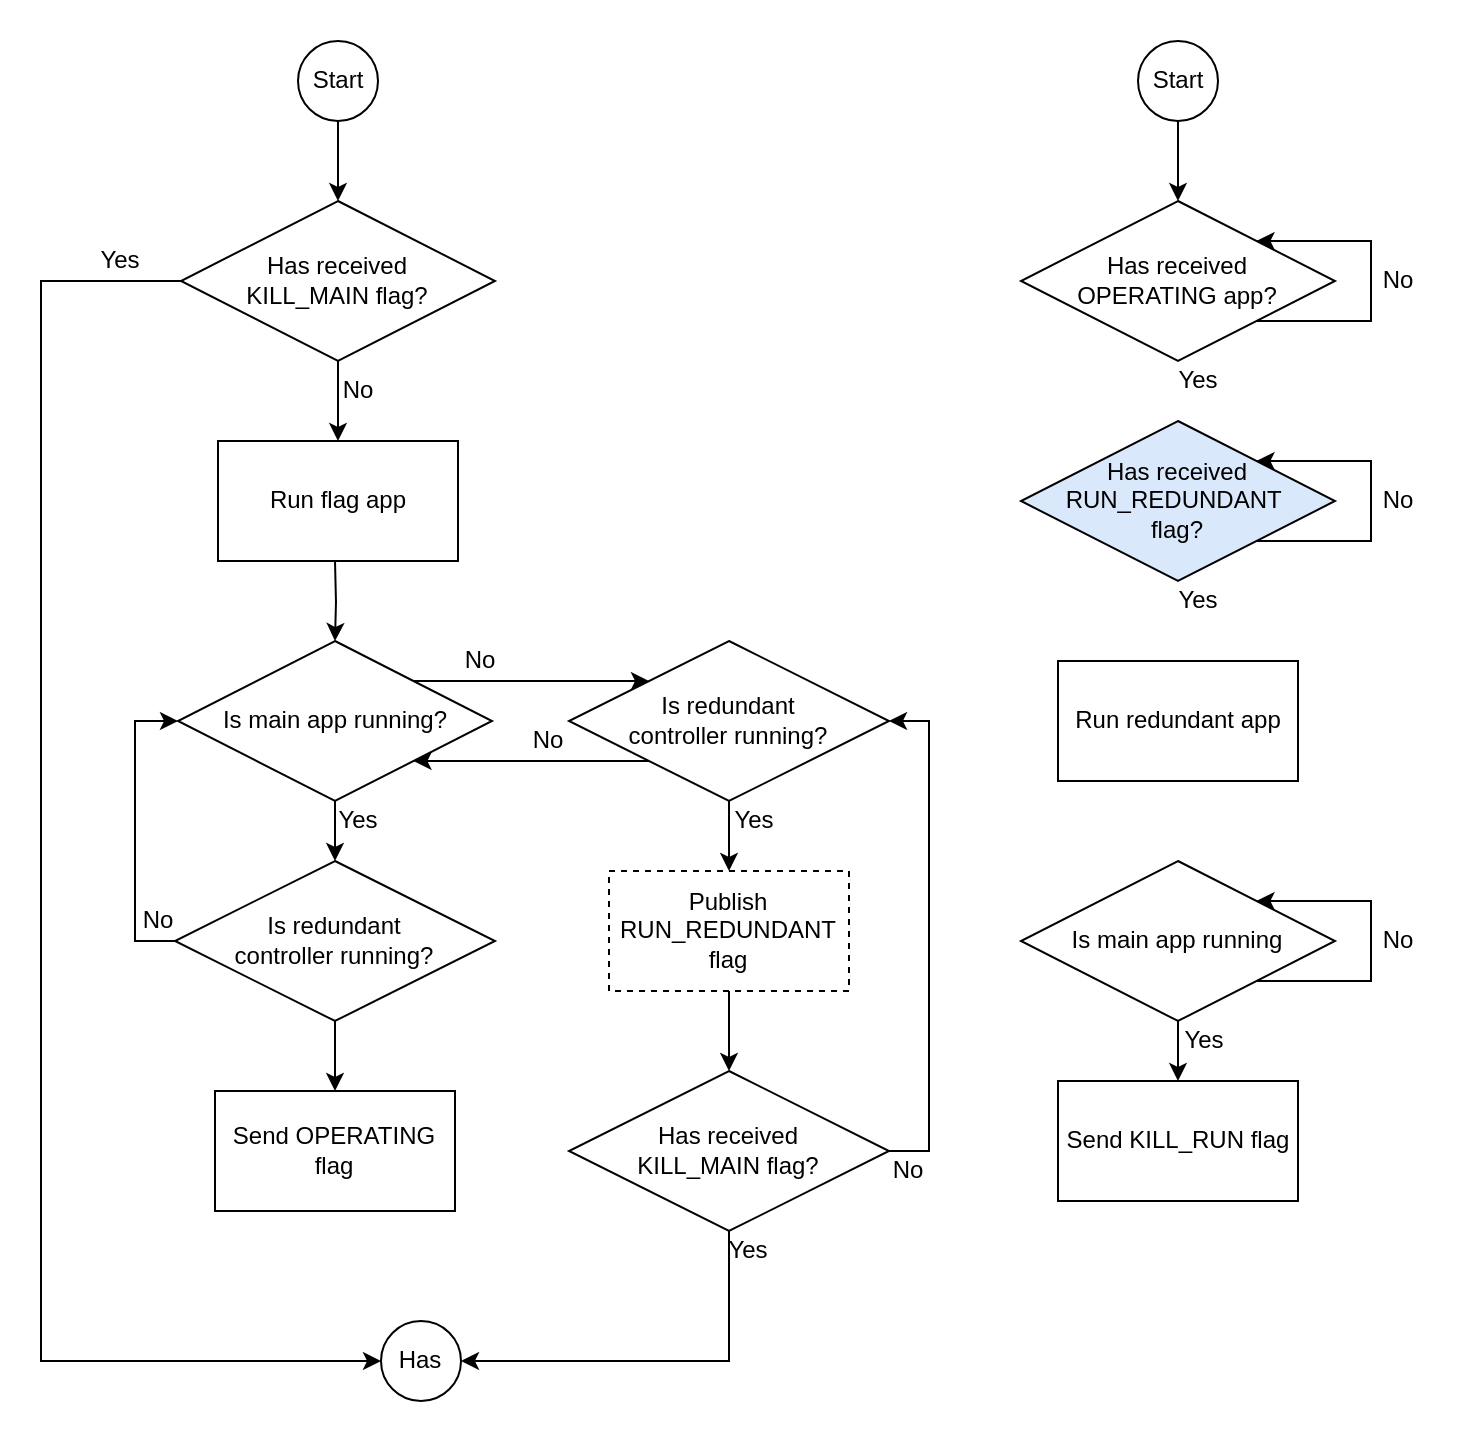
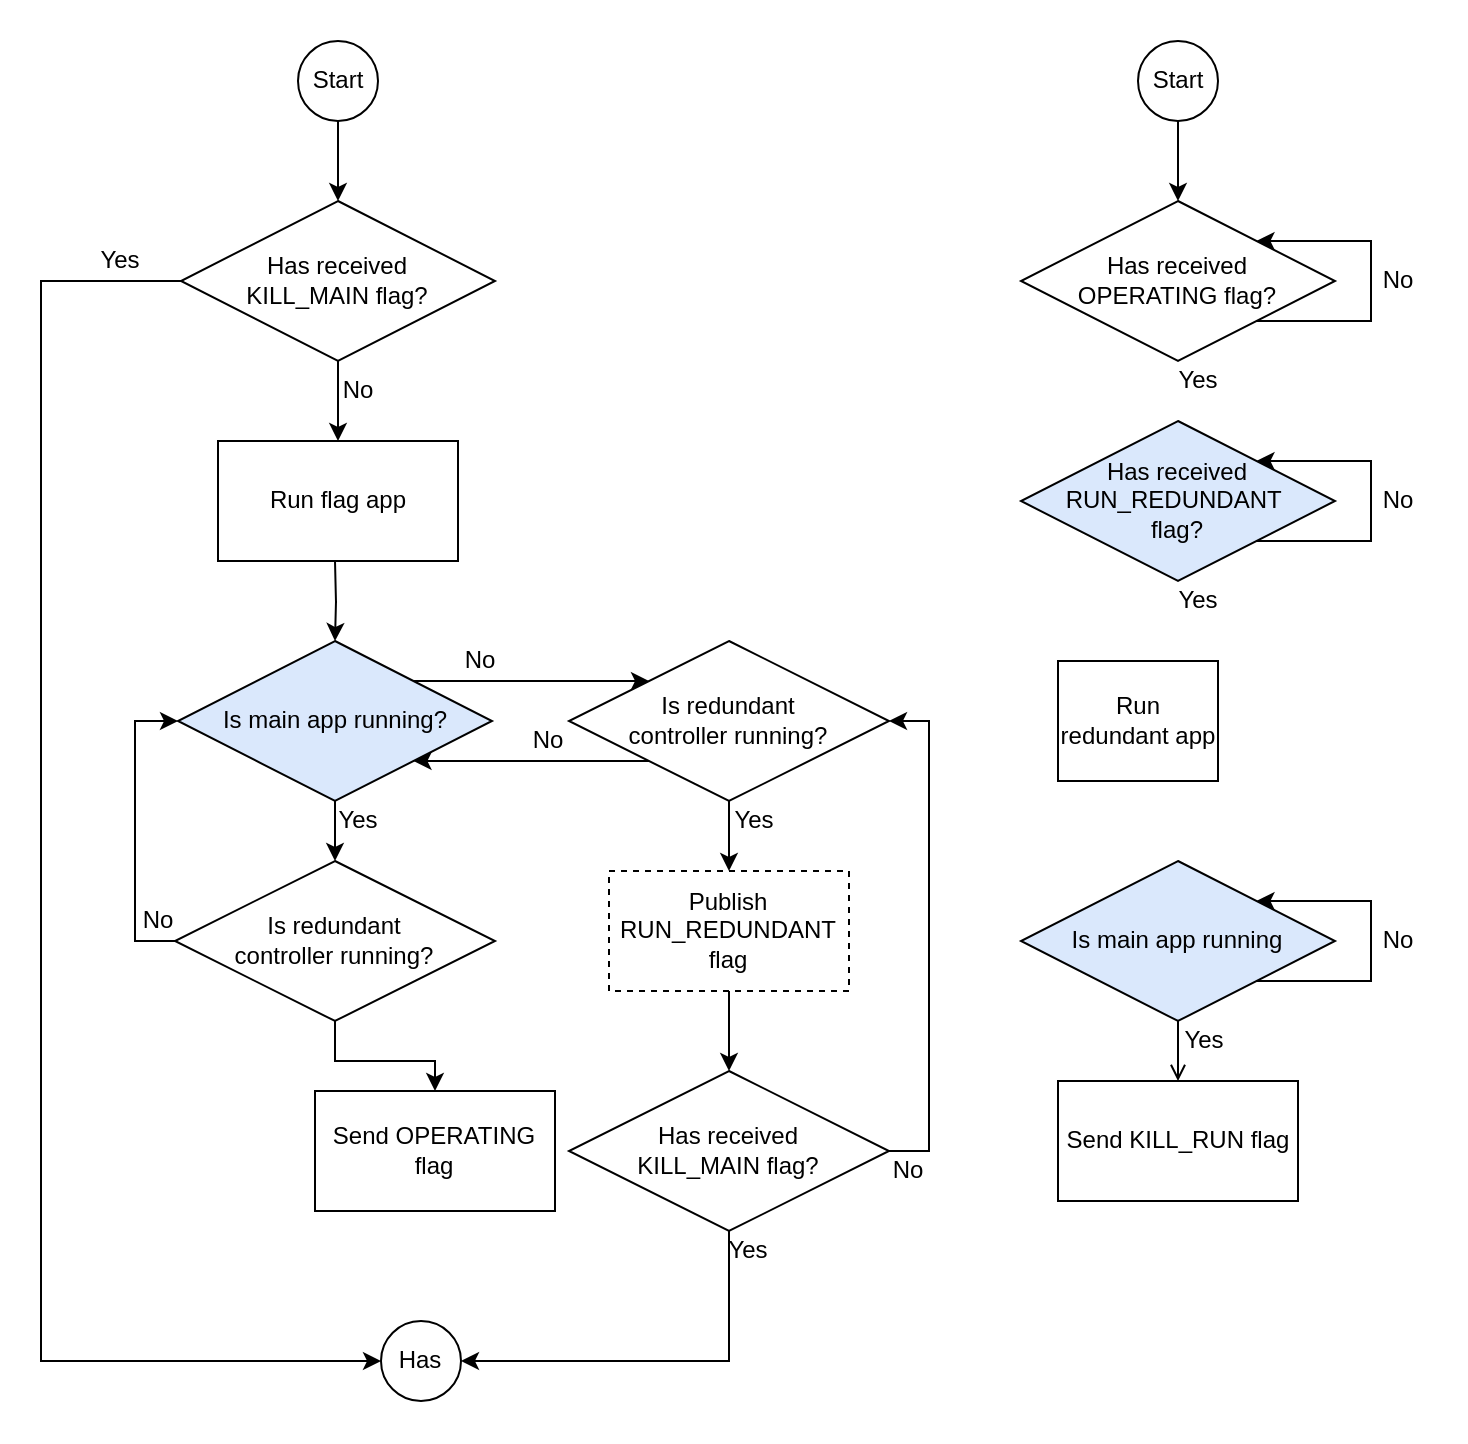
node "Has received OPERATING app?": label "Has received OPERATING app?" -> "Has received OPERATING flag?"
node "Is main app running?": fillcolor #ffffff -> #dae8fc
node "Run redundant app": size 240x120 -> 160x120
node "Is main app running": fillcolor #ffffff -> #dae8fc
edge "Is main app running" -> "Send KILL_RUN flag": arrowhead classic -> open
node "Send OPERATING flag": moved (335, 1151) -> (435, 1151)
